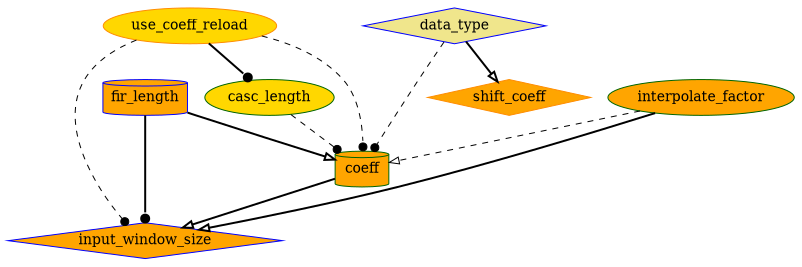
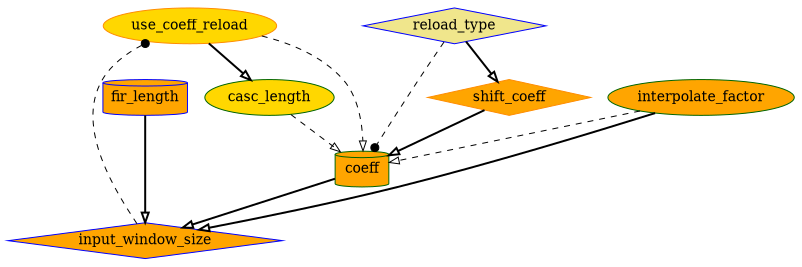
node "data_type": label "data_type" -> "reload_type"
edge "use_coeff_reload" -> "casc_length": arrowhead dot -> onormal
edge "use_coeff_reload" -> "coeff": arrowhead dot -> onormal
edge "use_coeff_reload" -> "input_window_size": reversed
edge "casc_length" -> "coeff": arrowhead dot -> onormal
edge "fir_length" -> "coeff": now "shift_coeff" -> "coeff"
edge "fir_length" -> "input_window_size": arrowhead dot -> onormal
